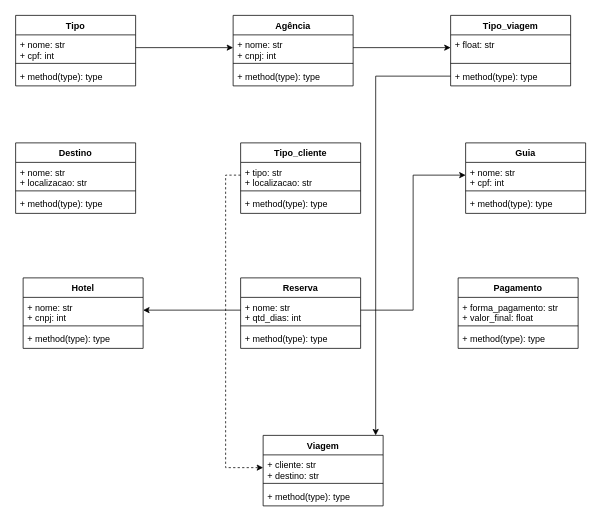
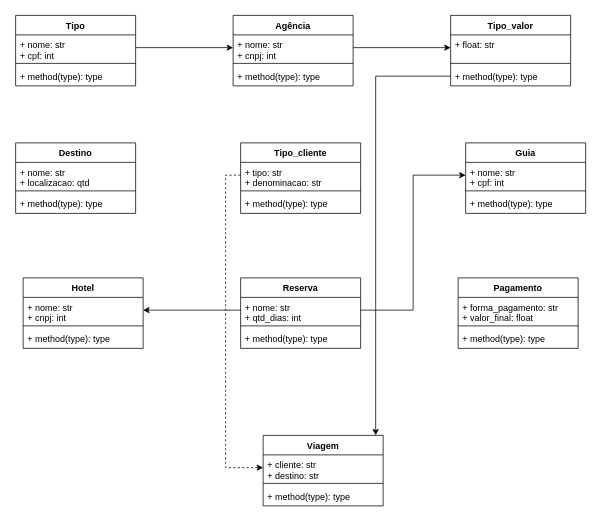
node "Tipo_viagem": label "Tipo_viagem" -> "Tipo_valor"
node "+ nome: str + localizacao: str": label "+ nome: str + localizacao: str" -> "+ nome: str + localizacao: qtd"
node "+ tipo: str + localizacao: str": label "+ tipo: str + localizacao: str" -> "+ tipo: str + denominacao: str"
